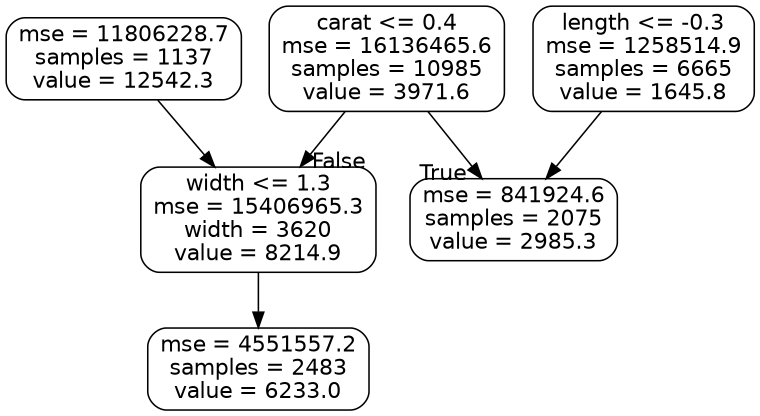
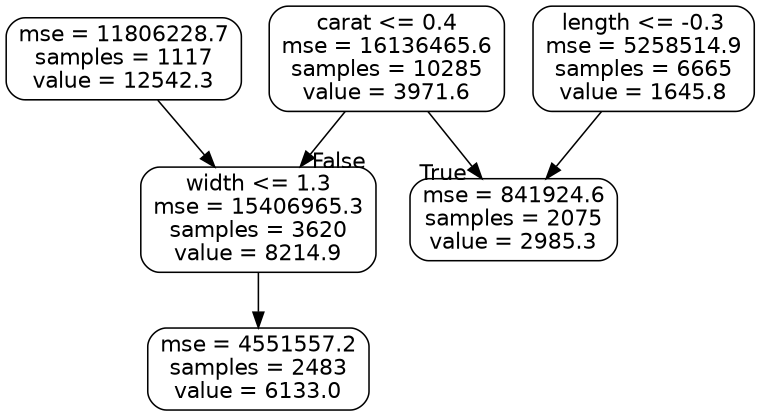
node "mse = 11806228.7 samples = 1137 value = 12542.3": label "mse = 11806228.7 samples = 1137 value = 12542.3" -> "mse = 11806228.7 samples = 1117 value = 12542.3"
node "carat <= 0.4 mse = 16136465.6 samples = 10985 value = 3971.6": label "carat <= 0.4 mse = 16136465.6 samples = 10985 value = 3971.6" -> "carat <= 0.4 mse = 16136465.6 samples = 10285 value = 3971.6"
node "length <= -0.3 mse = 1258514.9 samples = 6665 value = 1645.8": label "length <= -0.3 mse = 1258514.9 samples = 6665 value = 1645.8" -> "length <= -0.3 mse = 5258514.9 samples = 6665 value = 1645.8"
node "width <= 1.3 mse = 15406965.3 width = 3620 value = 8214.9": label "width <= 1.3 mse = 15406965.3 width = 3620 value = 8214.9" -> "width <= 1.3 mse = 15406965.3 samples = 3620 value = 8214.9"
node "mse = 4551557.2 samples = 2483 value = 6233.0": label "mse = 4551557.2 samples = 2483 value = 6233.0" -> "mse = 4551557.2 samples = 2483 value = 6133.0"
